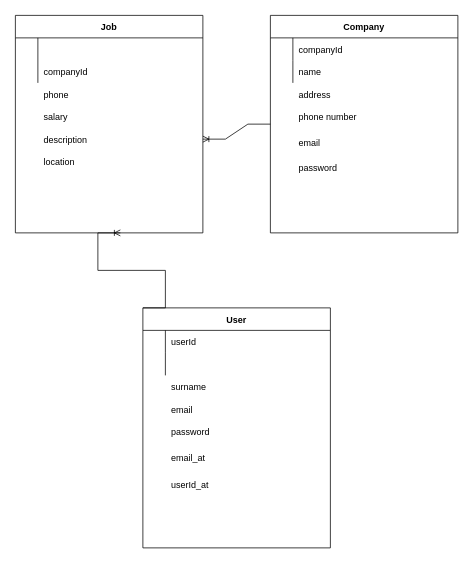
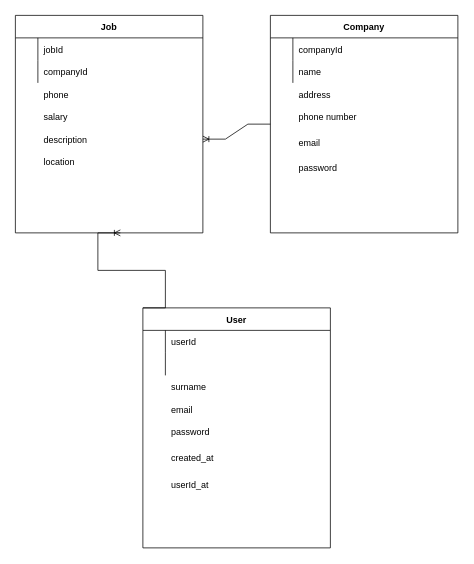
node "jobId": added
node "email_at": label "email_at" -> "created_at"
